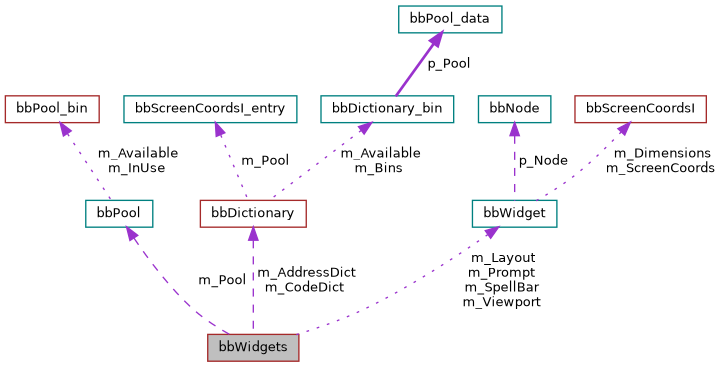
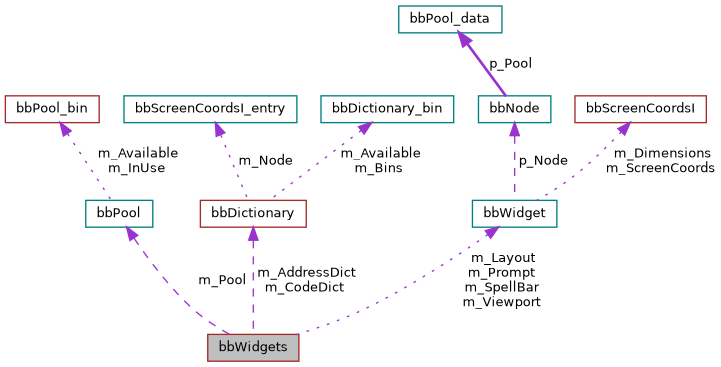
edge "bbDictionary_bin" -> "bbPool_data": now "bbNode" -> "bbPool_data"
edge "bbDictionary" -> "bbScreenCoordsI_entry": label " m_Pool" -> " m_Node"
